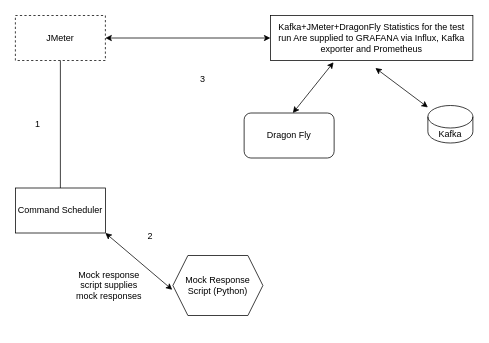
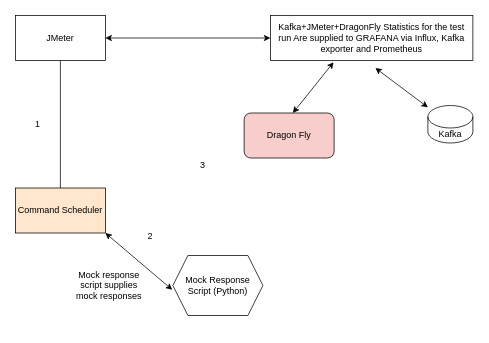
node "JMeter": style dashed -> solid
node "3": moved (203, 79) -> (203, 165)
node "Dragon Fly": fillcolor #ffffff -> #f8cecc
node "Command Scheduler": fillcolor #ffffff -> #ffe6cc
